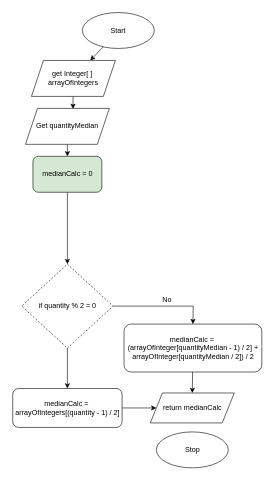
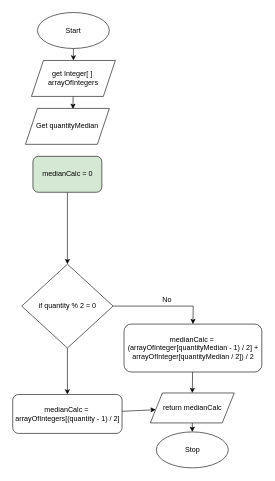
node "Start": moved (119, 30) -> (74, 30)
edge "Get quantityMedian" -> "medianCalc = 0": removed
node "if quantity % 2 = 0": style dashed -> solid
node "medianCalc = arrayOfIntegers[(quantity - 1) / 2]": moved (68, 408) -> (68, 414)
edge "return medianCalc" -> "Stop": added
